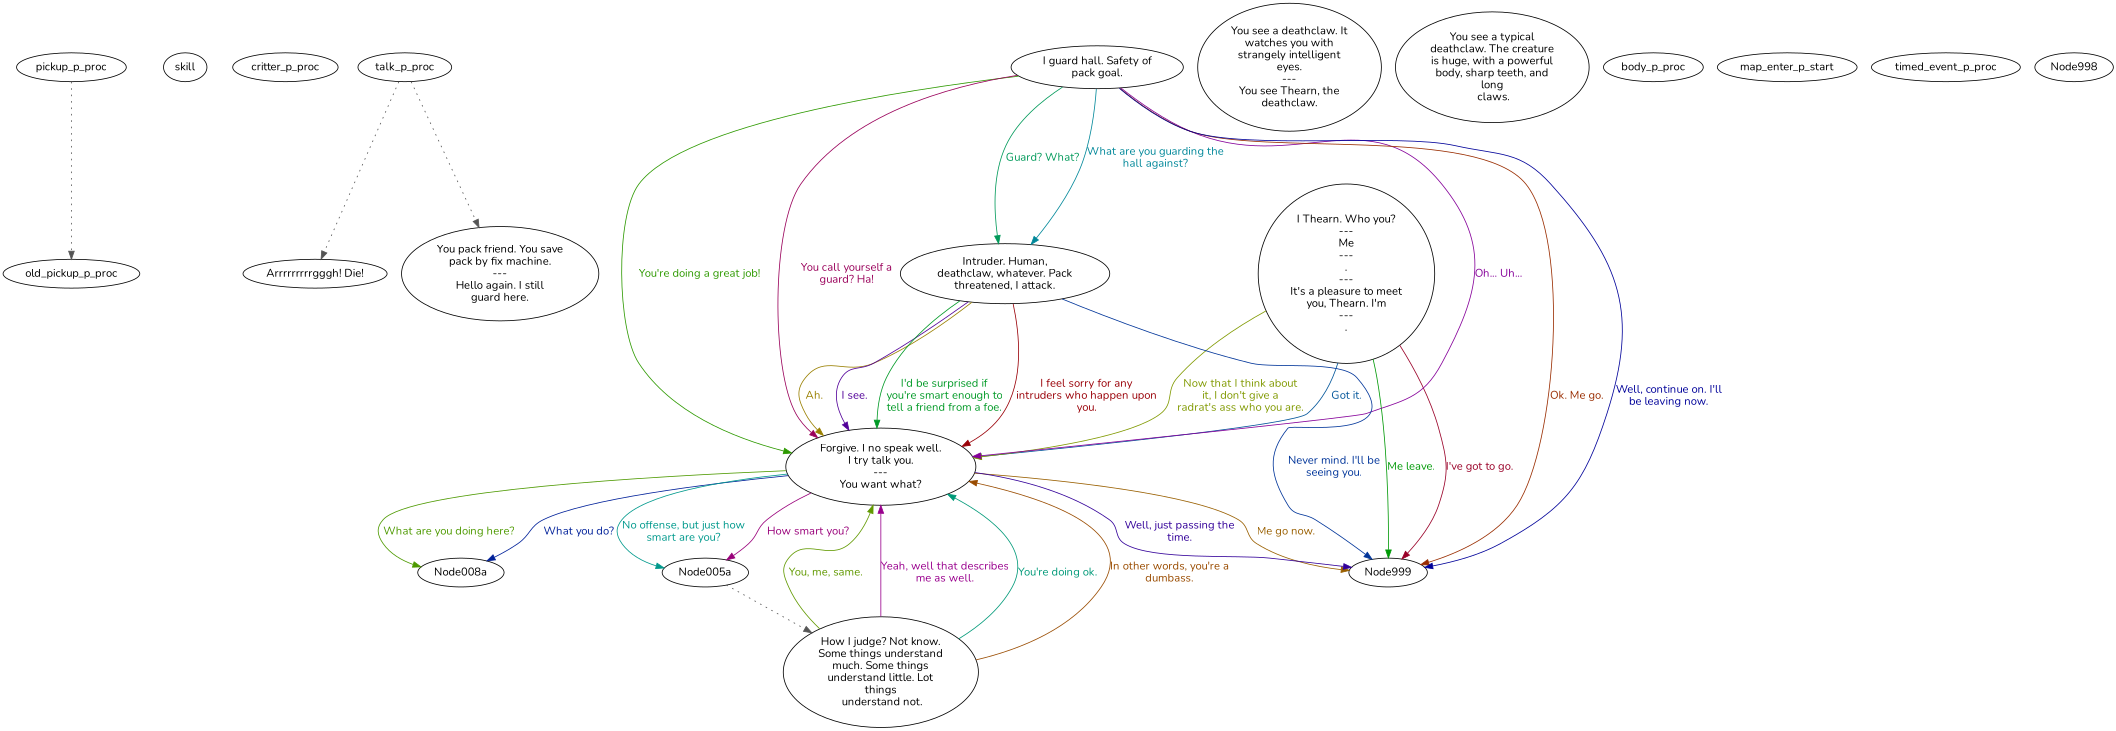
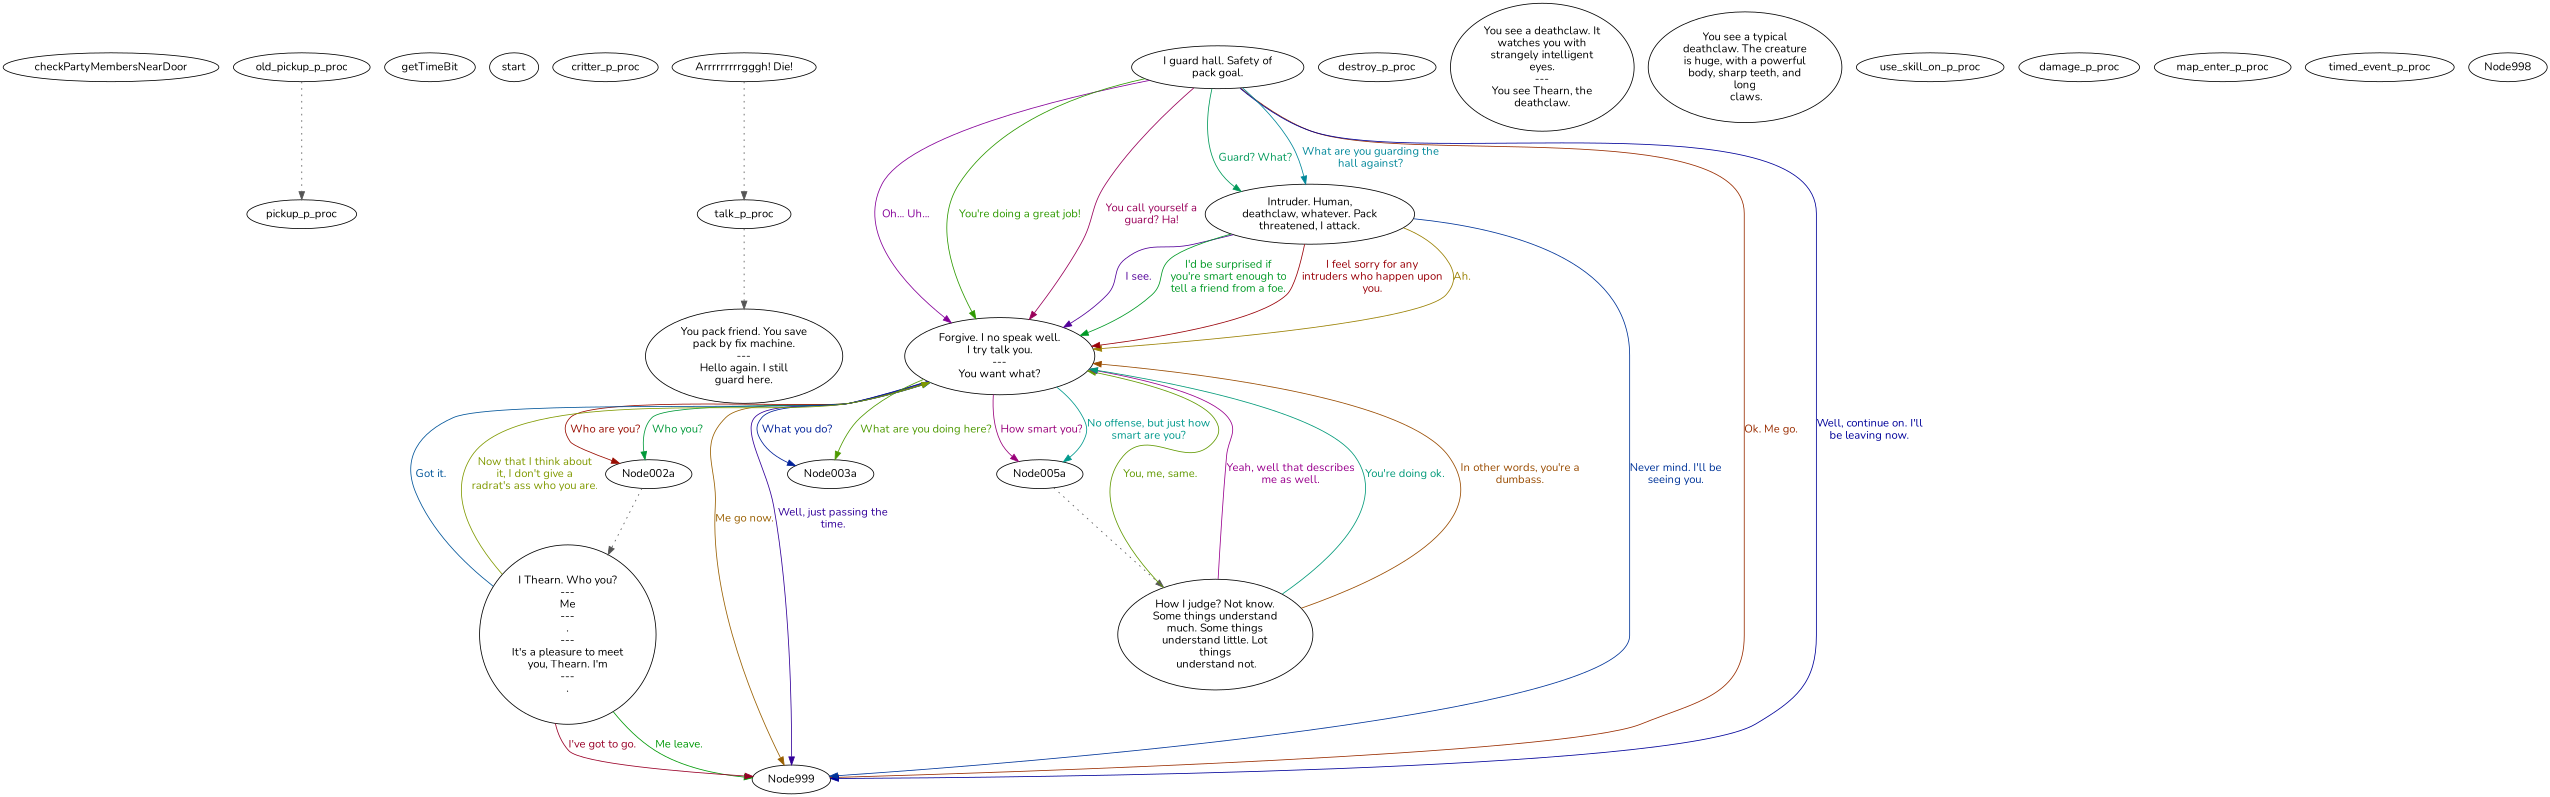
node "checkPartyMembersNearDoor": added
node "skill": label "skill" -> "getTimeBit"
node "start": added
node "destroy_p_proc": added
node "body_p_proc": label "body_p_proc" -> "damage_p_proc"
node "map_enter_p_start": label "map_enter_p_start" -> "map_enter_p_proc"
node "use_skill_on_p_proc": added
edge "pickup_p_proc" -> "old_pickup_p_proc": reversed
edge "talk_p_proc" -> "Arrrrrrrrrgggh! Die!": reversed
node "Node002a": added
node "Node008a": label "Node008a" -> "Node003a"
